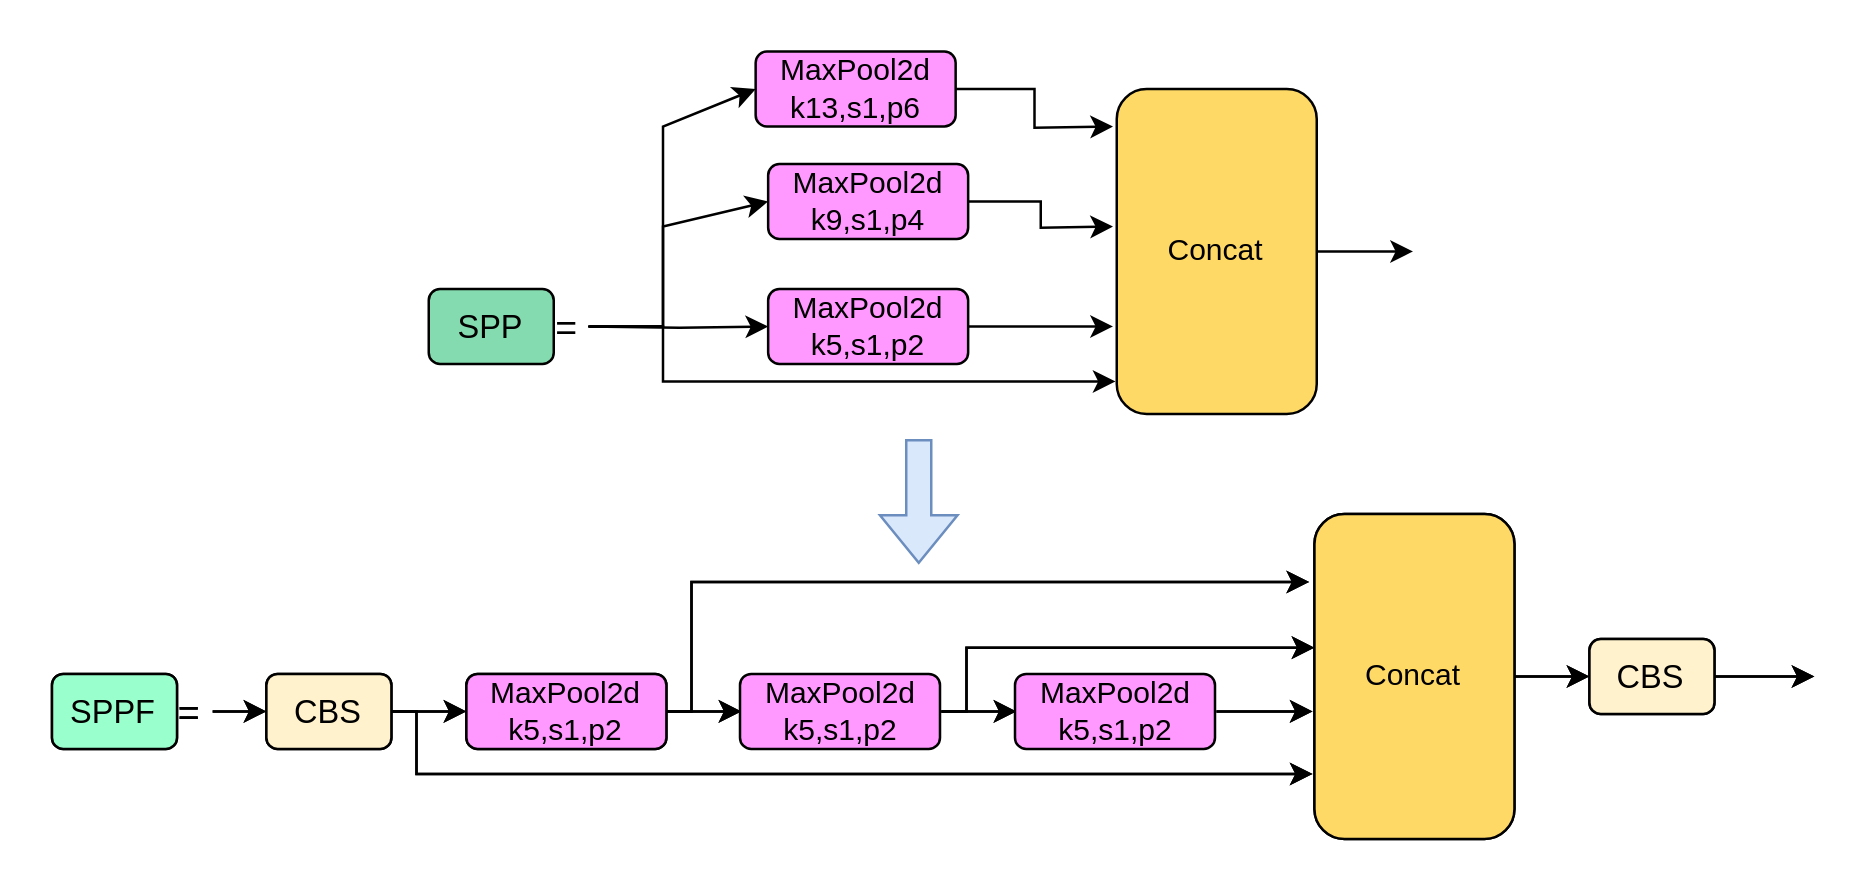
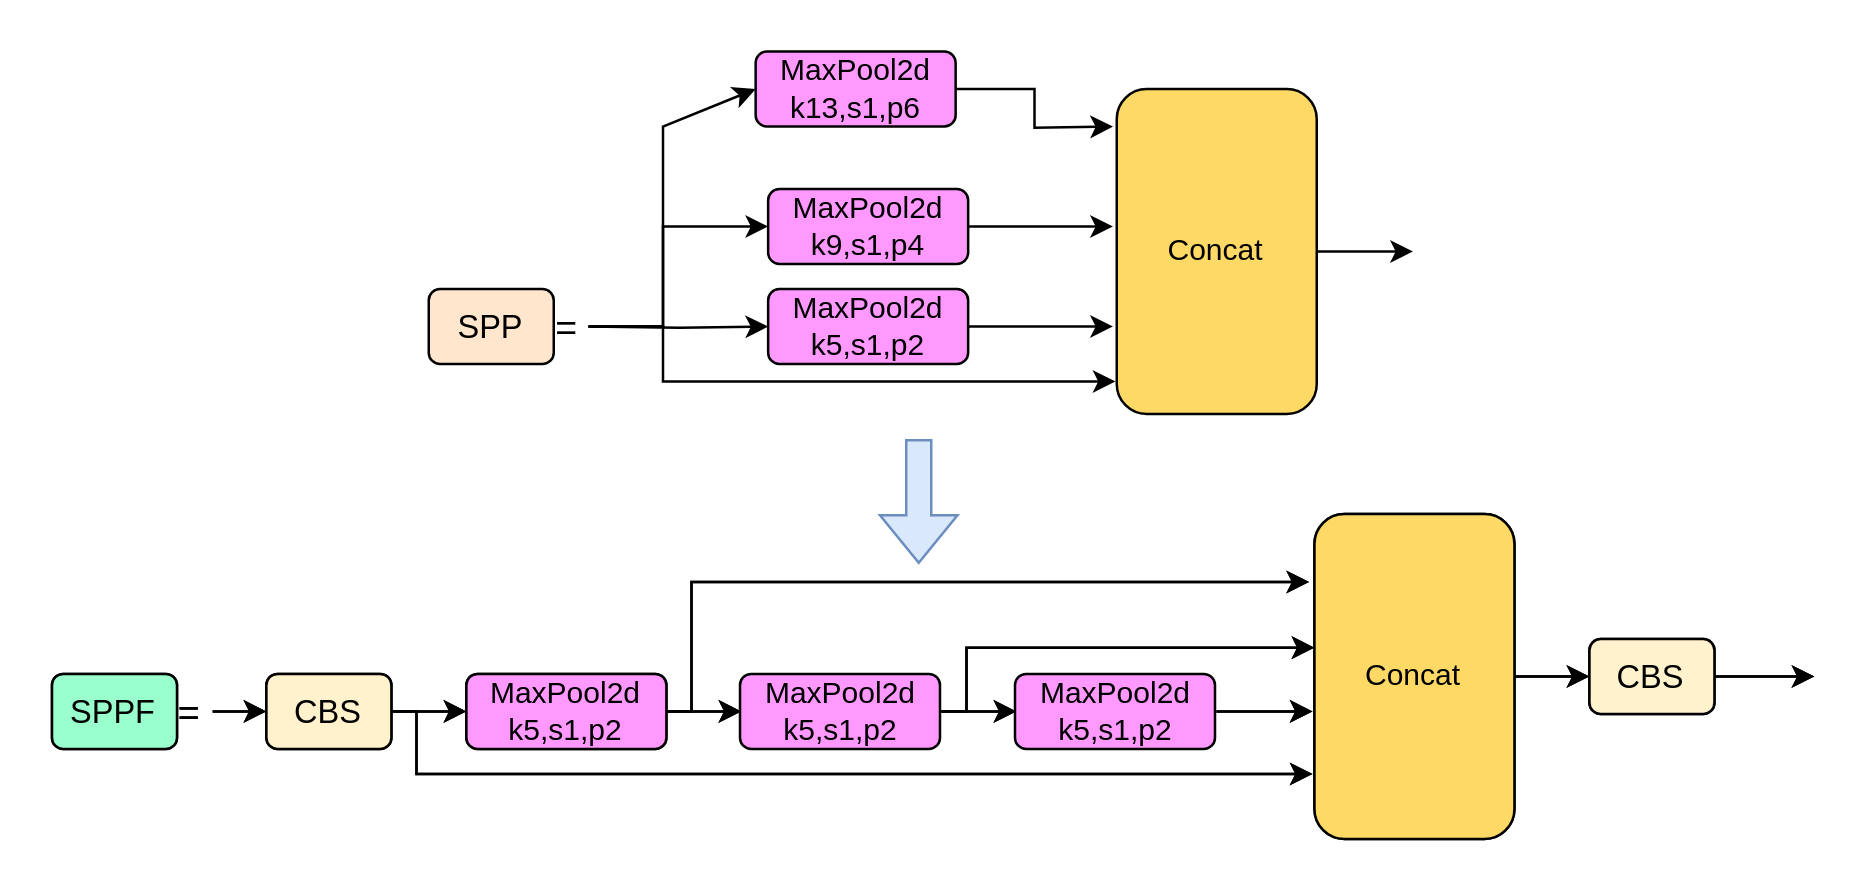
node "MaxPool2d k9,s1,p4": moved (868, 201) -> (868, 226)
node "SPP": fillcolor #84dbaf -> #ffe6cc
